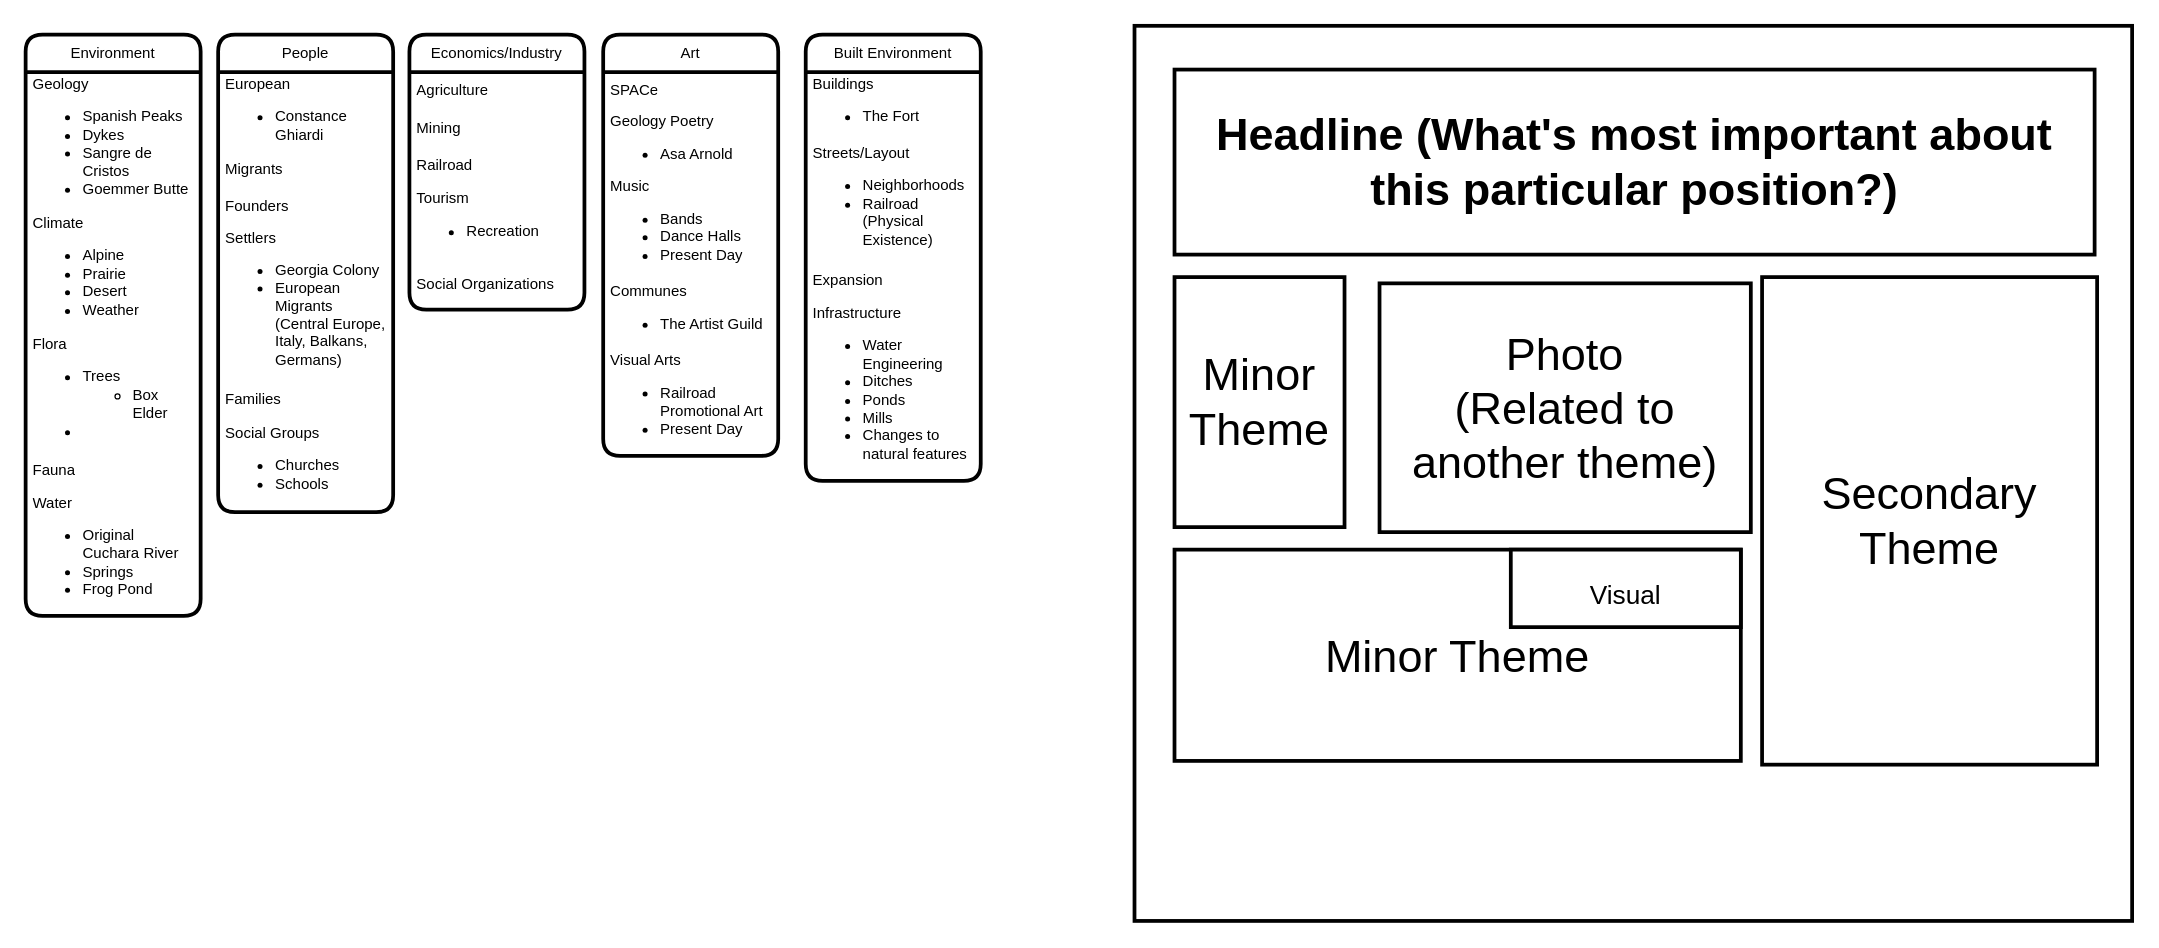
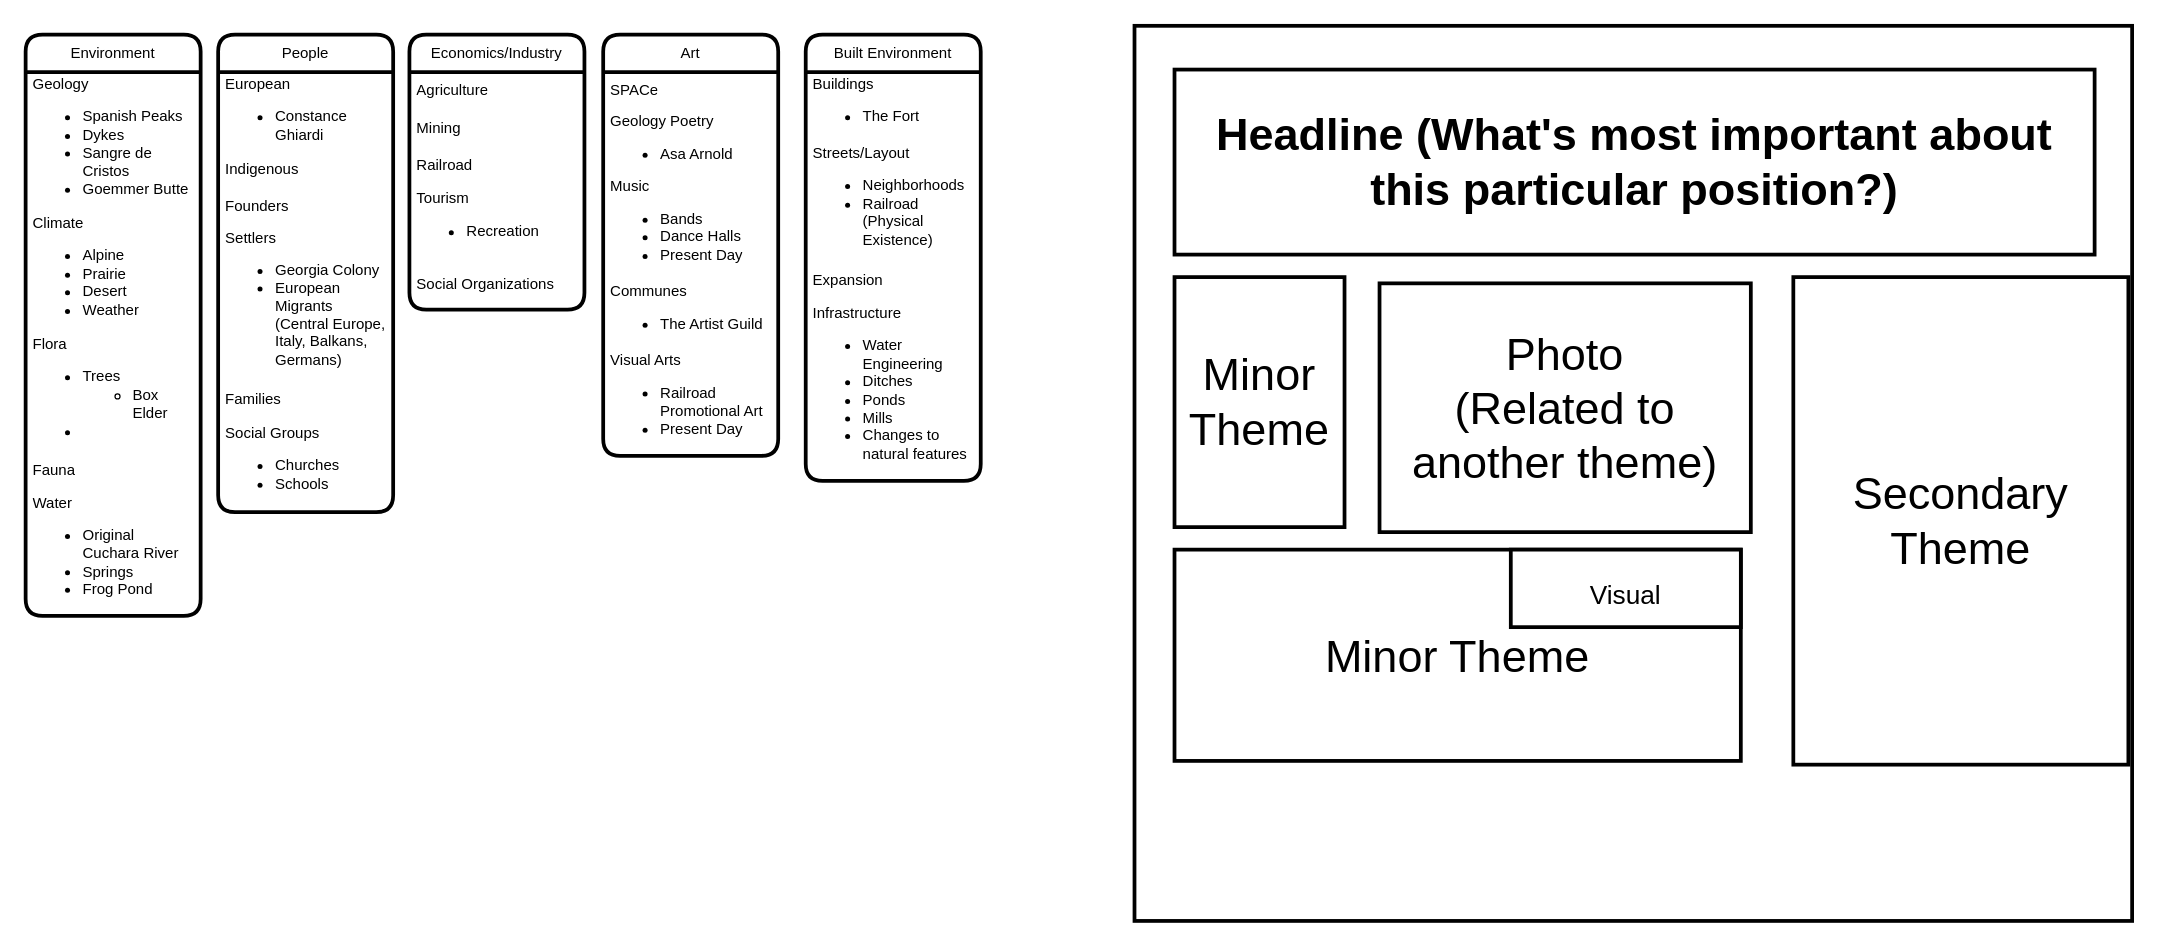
node "Migrants": label "Migrants" -> "Indigenous"
node "Secondary Theme": moved (1929, 521) -> (1961, 521)
